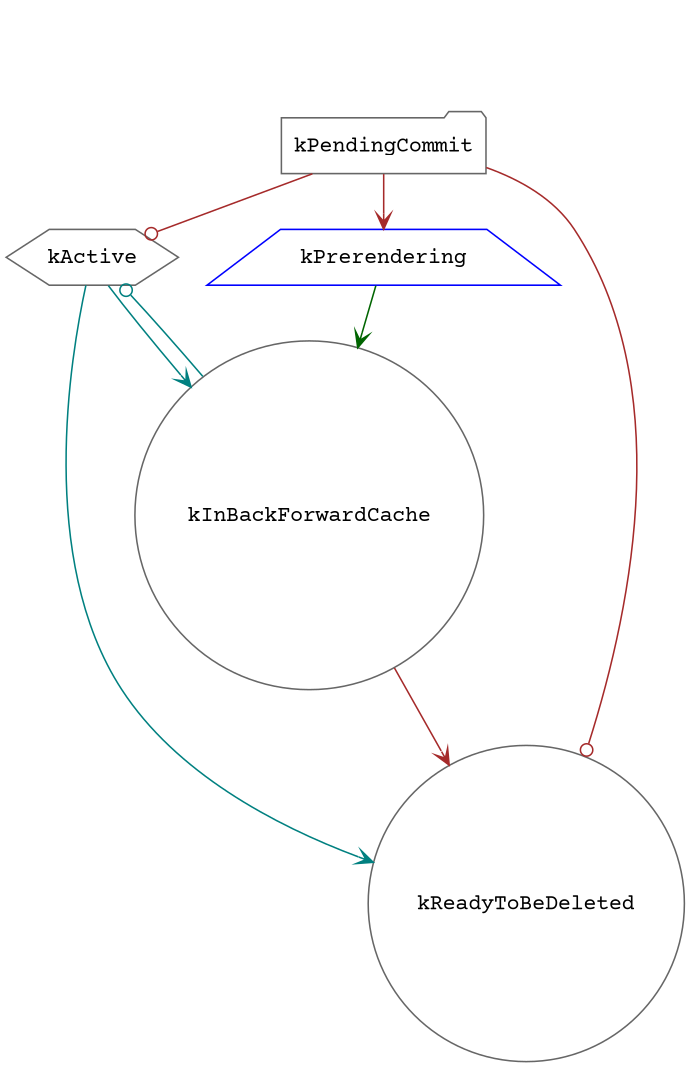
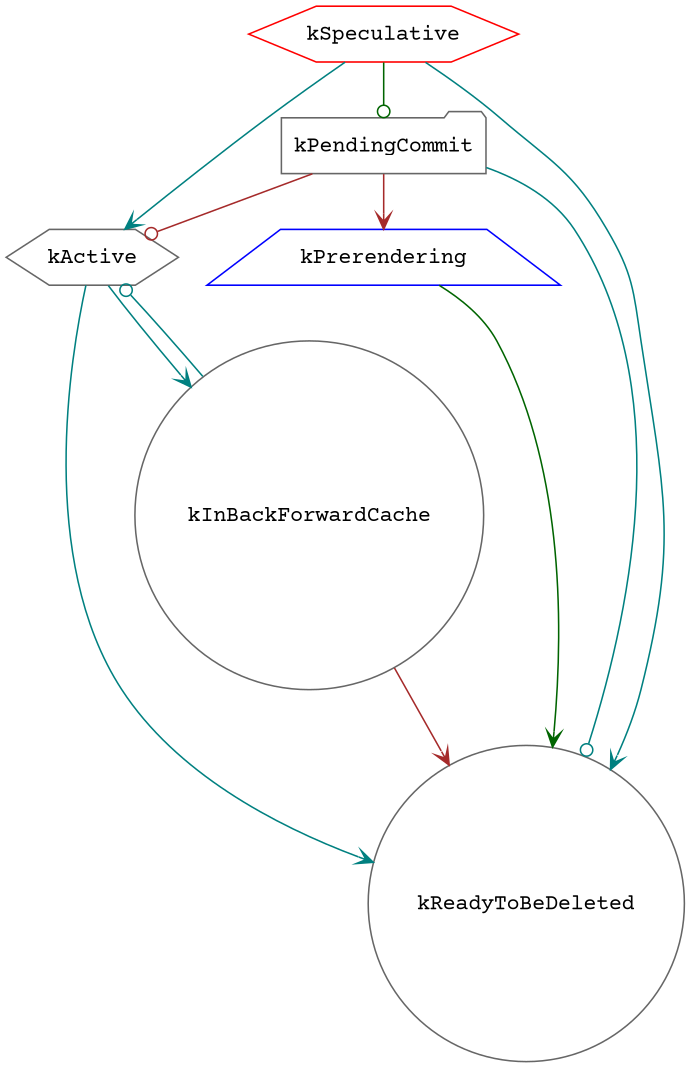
node "kSpeculative": added
edge "kPrerendering" -> "kInBackForwardCache": now "kPrerendering" -> "kReadyToBeDeleted"
edge "kPendingCommit" -> "kReadyToBeDeleted": color brown -> teal
